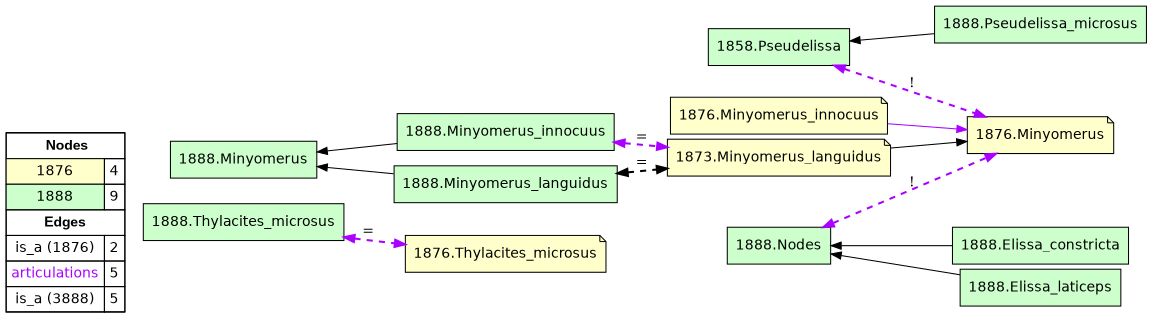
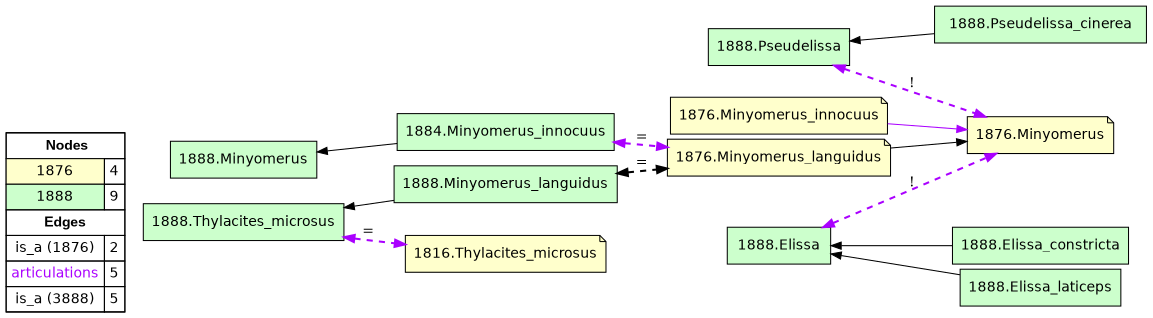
node "1888.Pseudelissa_microsus": label "1888.Pseudelissa_microsus" -> "1888.Pseudelissa_cinerea"
node "1858.Pseudelissa": label "1858.Pseudelissa" -> "1888.Pseudelissa"
node "1888.Minyomerus_innocuus": label "1888.Minyomerus_innocuus" -> "1884.Minyomerus_innocuus"
node "1873.Minyomerus_languidus": label "1873.Minyomerus_languidus" -> "1876.Minyomerus_languidus"
edge "1888.Minyomerus_languidus" -> "1888.Minyomerus": now "1888.Minyomerus_languidus" -> "1888.Thylacites_microsus"
node "1888.Nodes": label "1888.Nodes" -> "1888.Elissa"
node "1876.Thylacites_microsus": label "1876.Thylacites_microsus" -> "1816.Thylacites_microsus"
